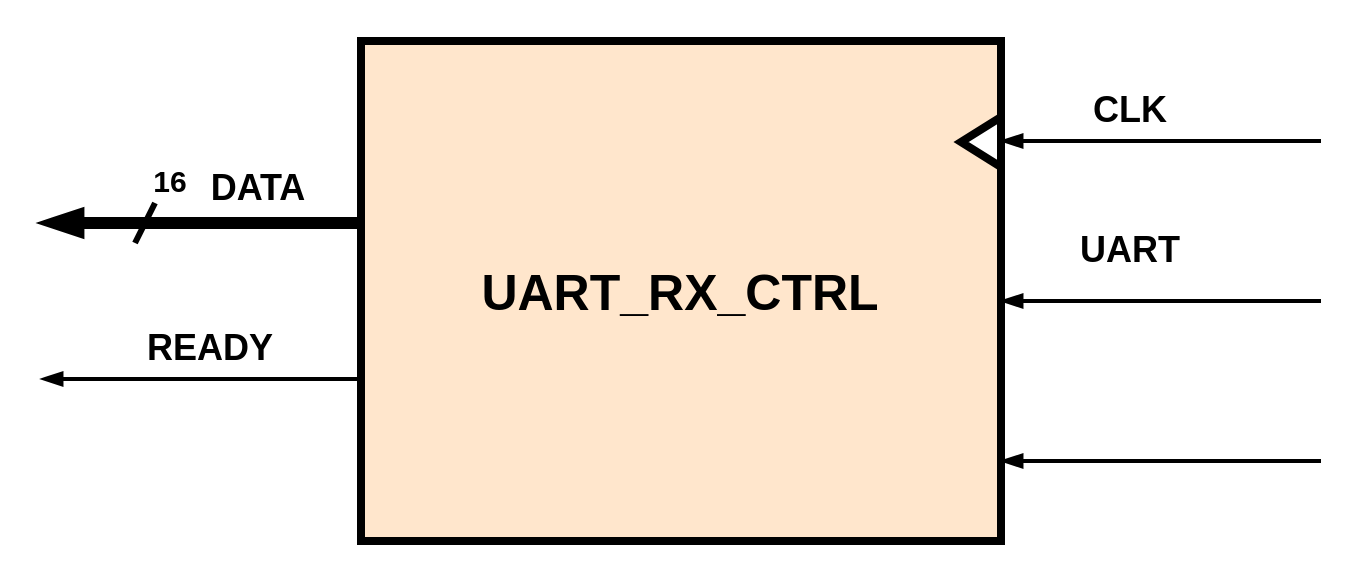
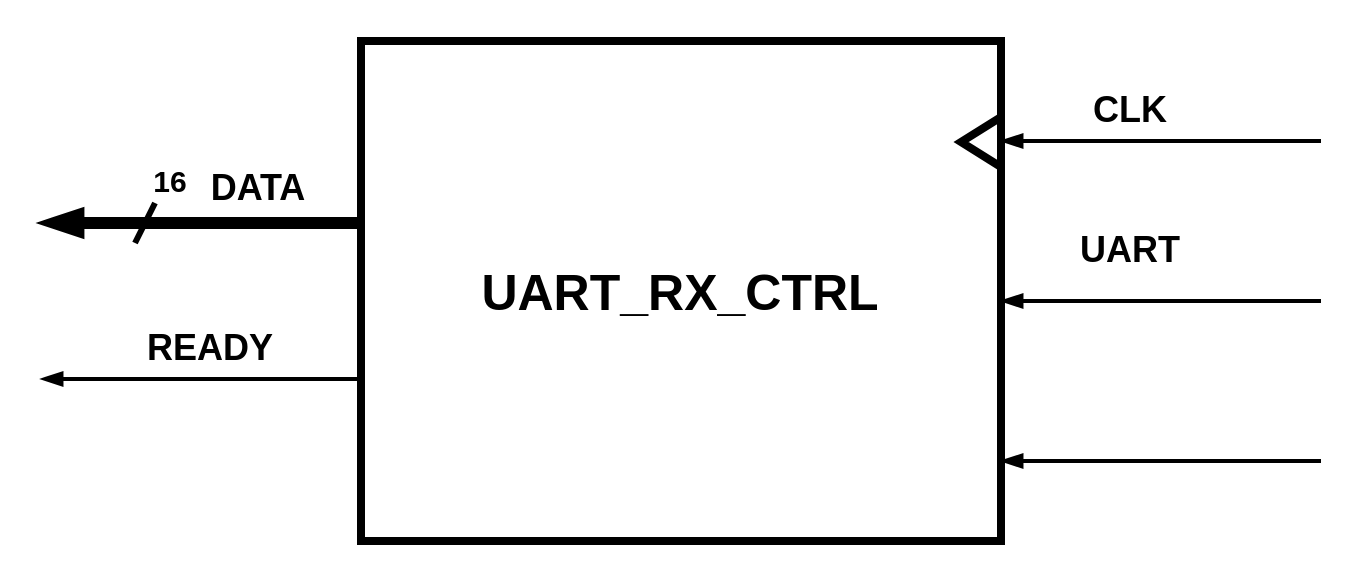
node "UART_RX_CTRL": fillcolor #ffe6cc -> #ffffff
